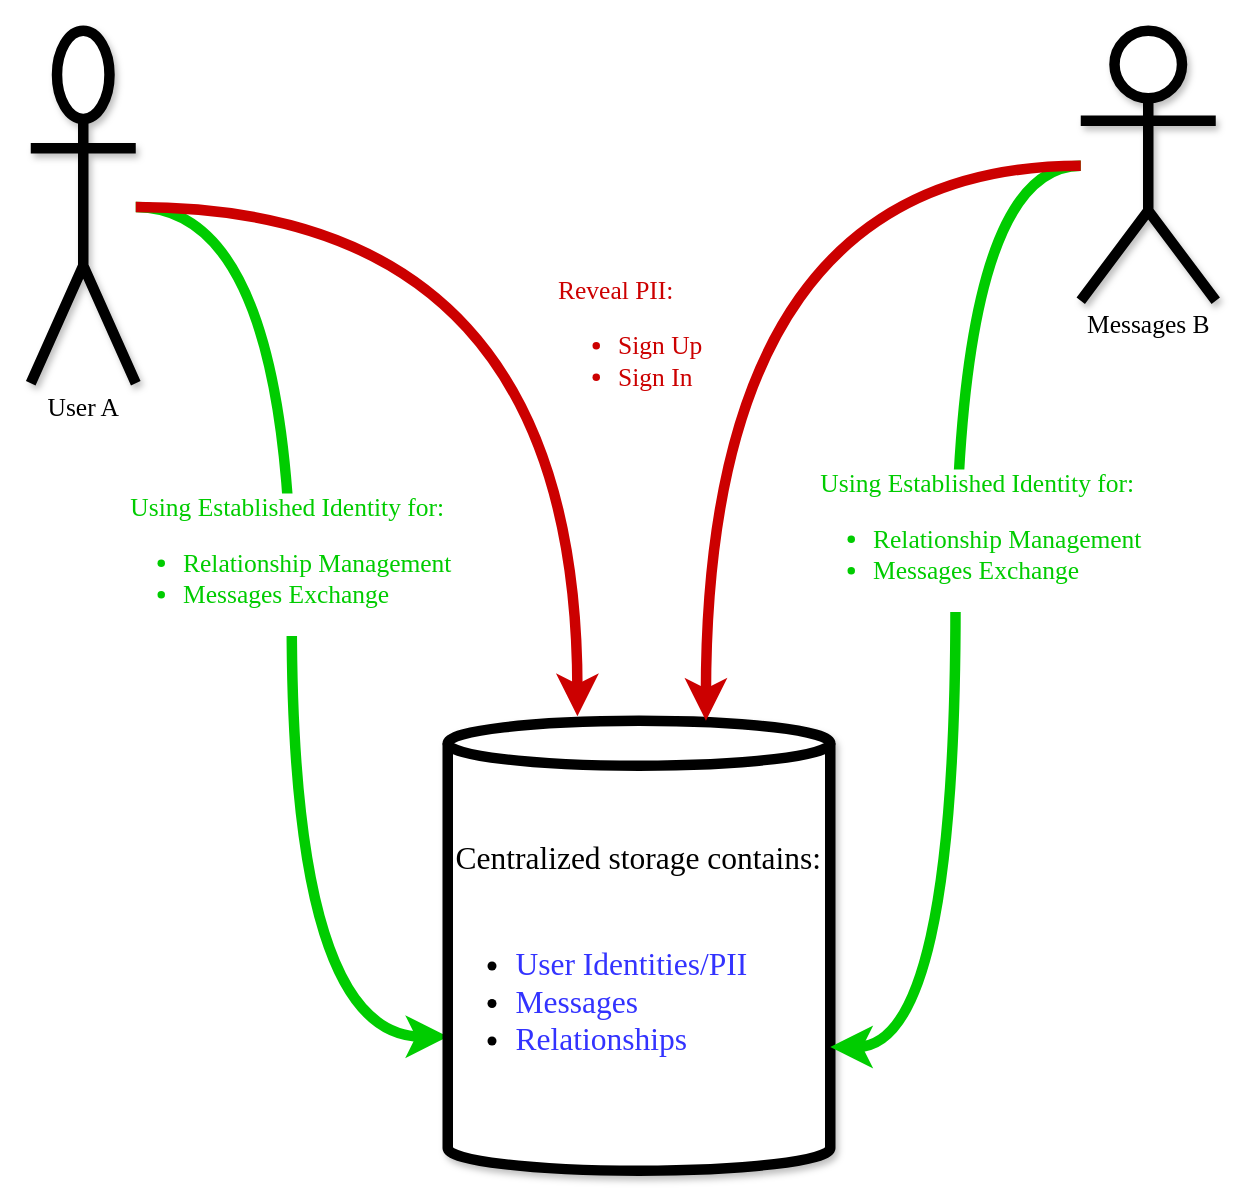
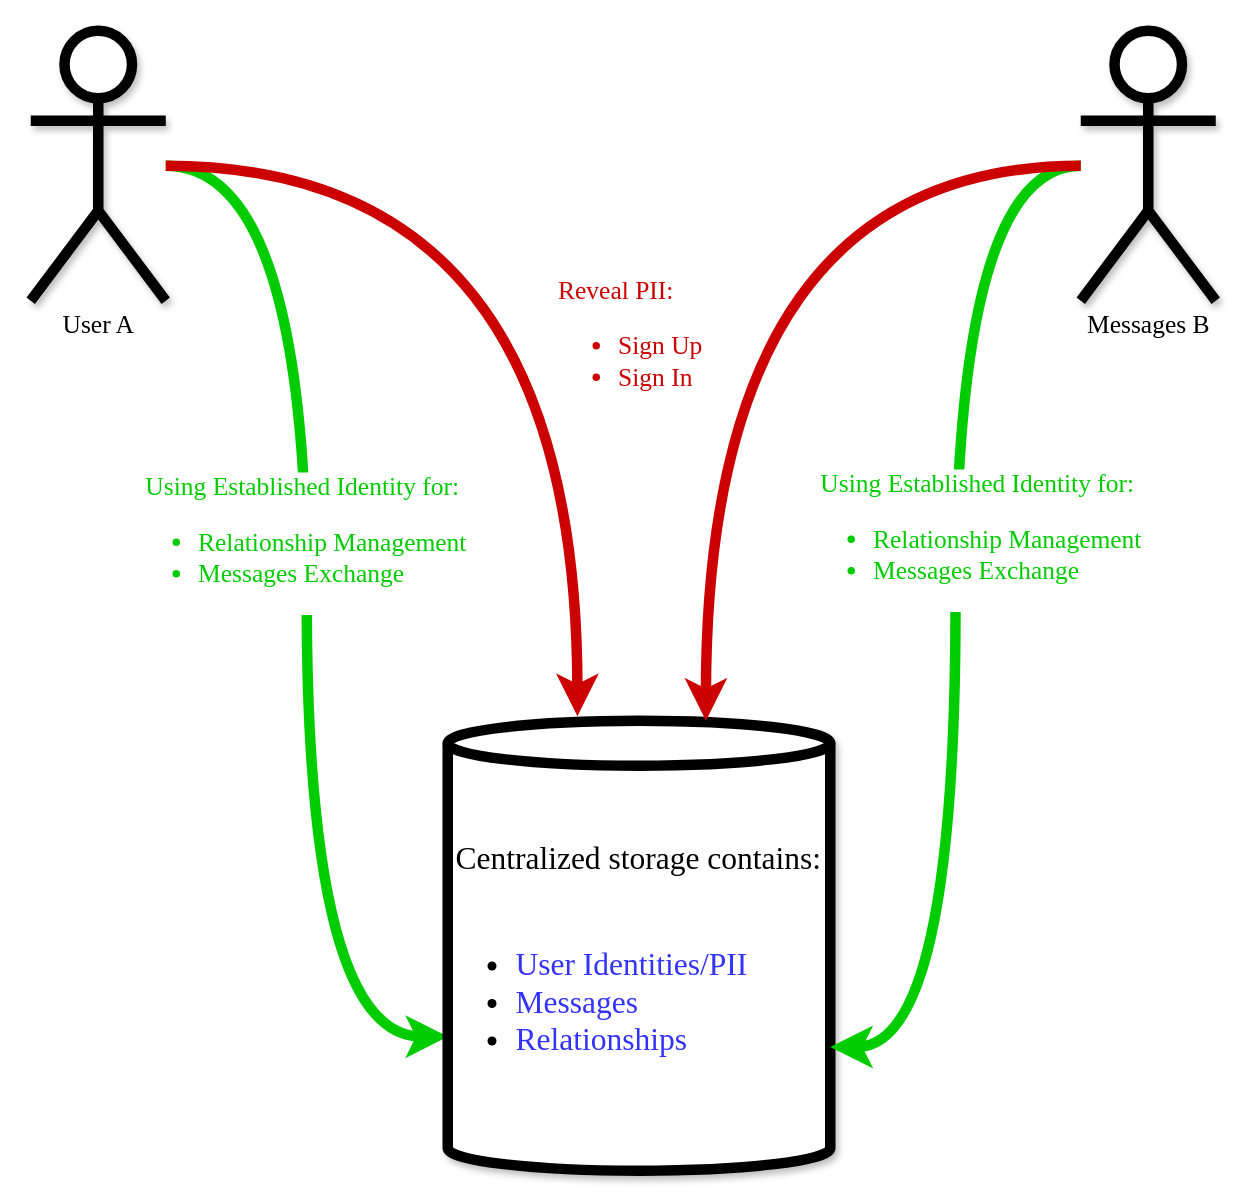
node "User A": size 105x353 -> 135x270
